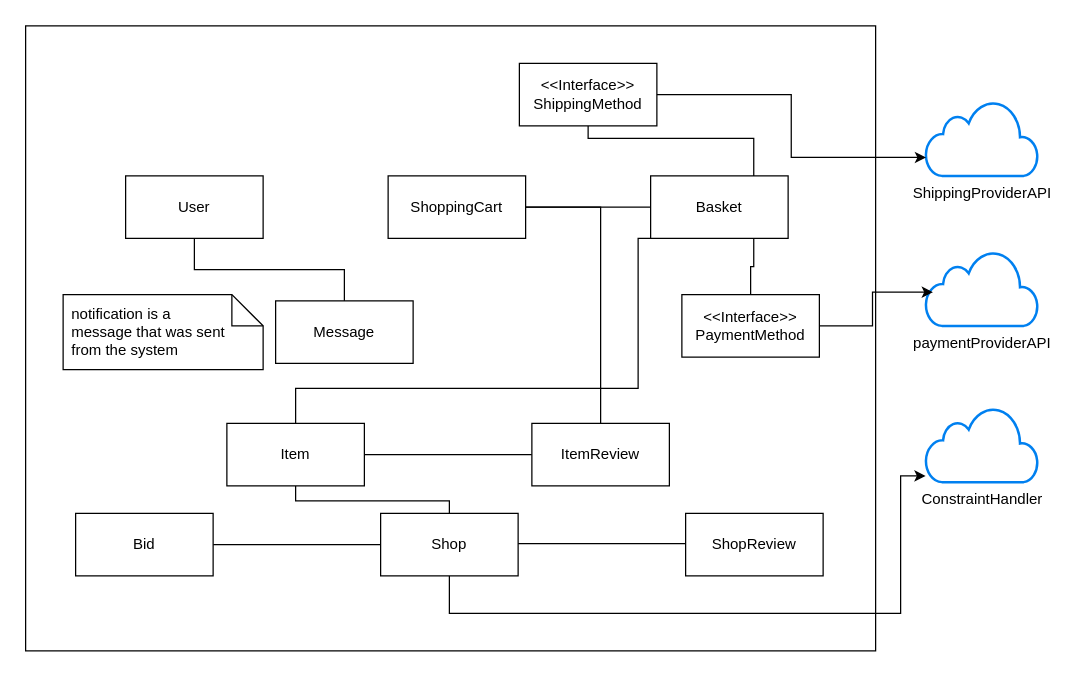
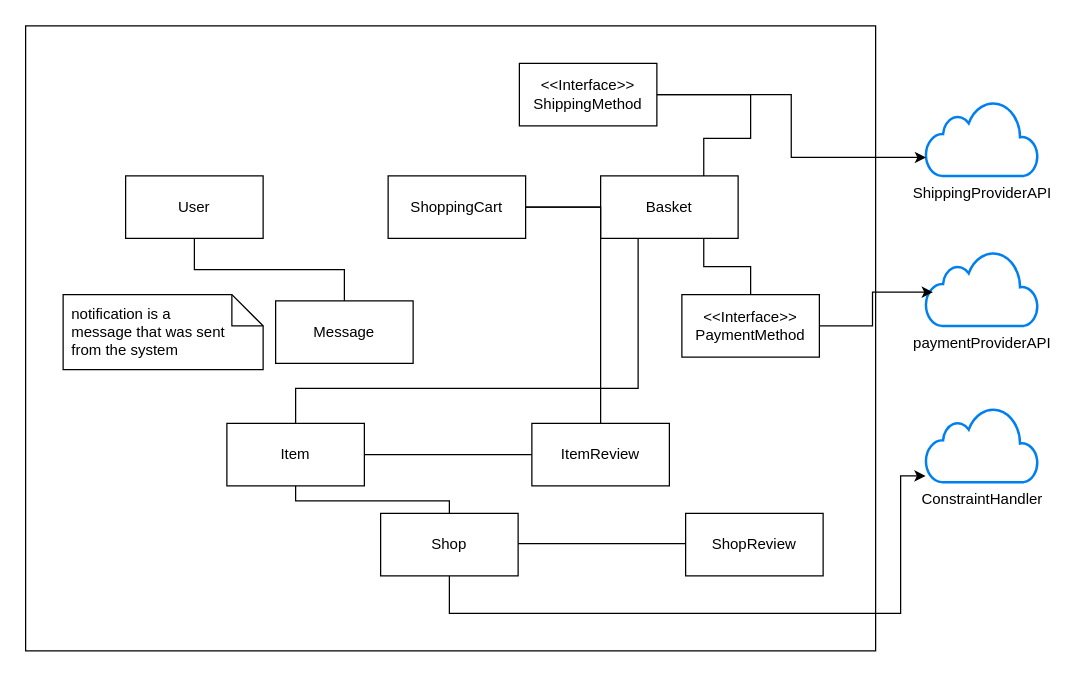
node "Basket": moved (719, 207) -> (669, 207)
node "Bid": removed
edge "Bid" -- "Shop": removed
